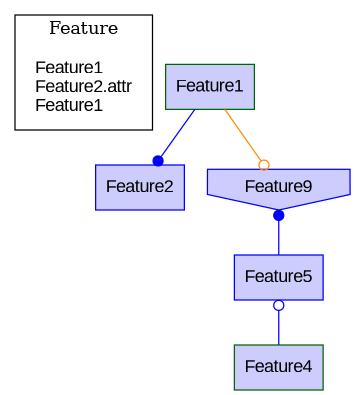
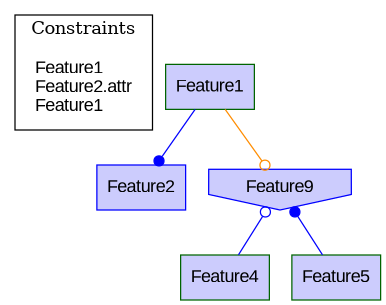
cluster "Feature": label "Feature" -> "Constraints"
node "Feature5": color blue -> darkgreen
edge "Feature5" -- "Feature4": now "Feature9" -- "Feature4"
